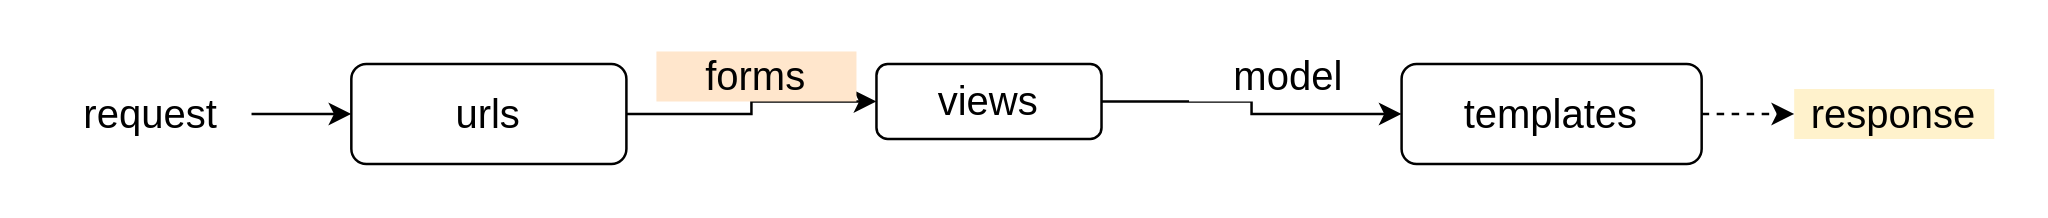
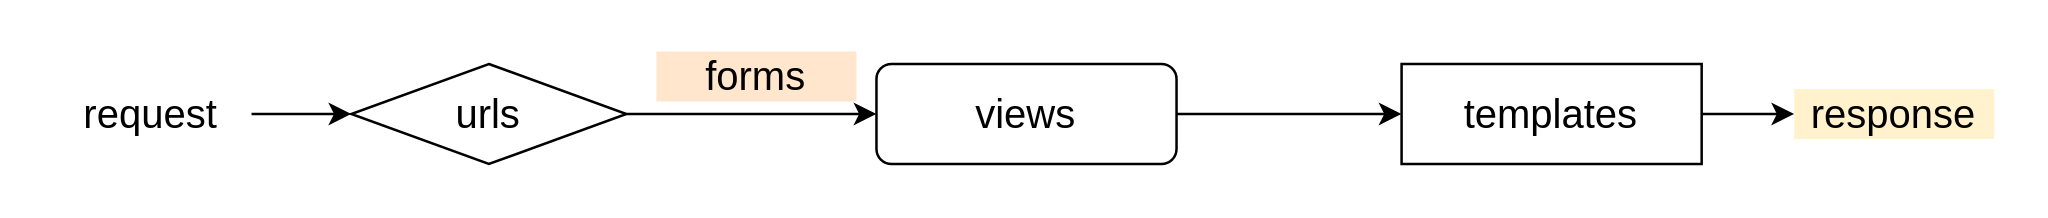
node "model": removed
node "views": size 225x75 -> 300x100
node "urls": shape rounded rectangle -> diamond
node "templates": shape rounded rectangle -> rectangle
edge "templates" -> "response": style dashed -> solid
